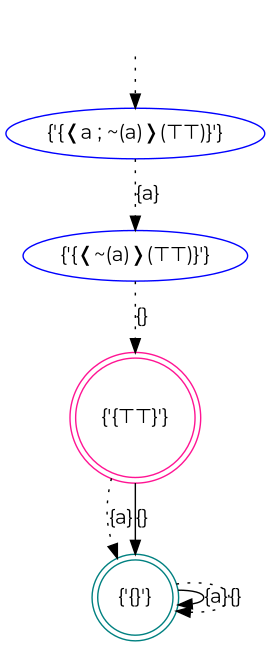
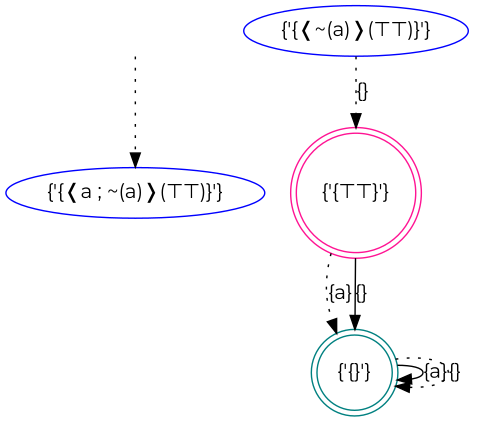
edge "{'{❬a ; ~(a)❭(⊤⊤)}'}" -> "{'{❬~(a)❭(⊤⊤)}'}": removed, label "{a}"
